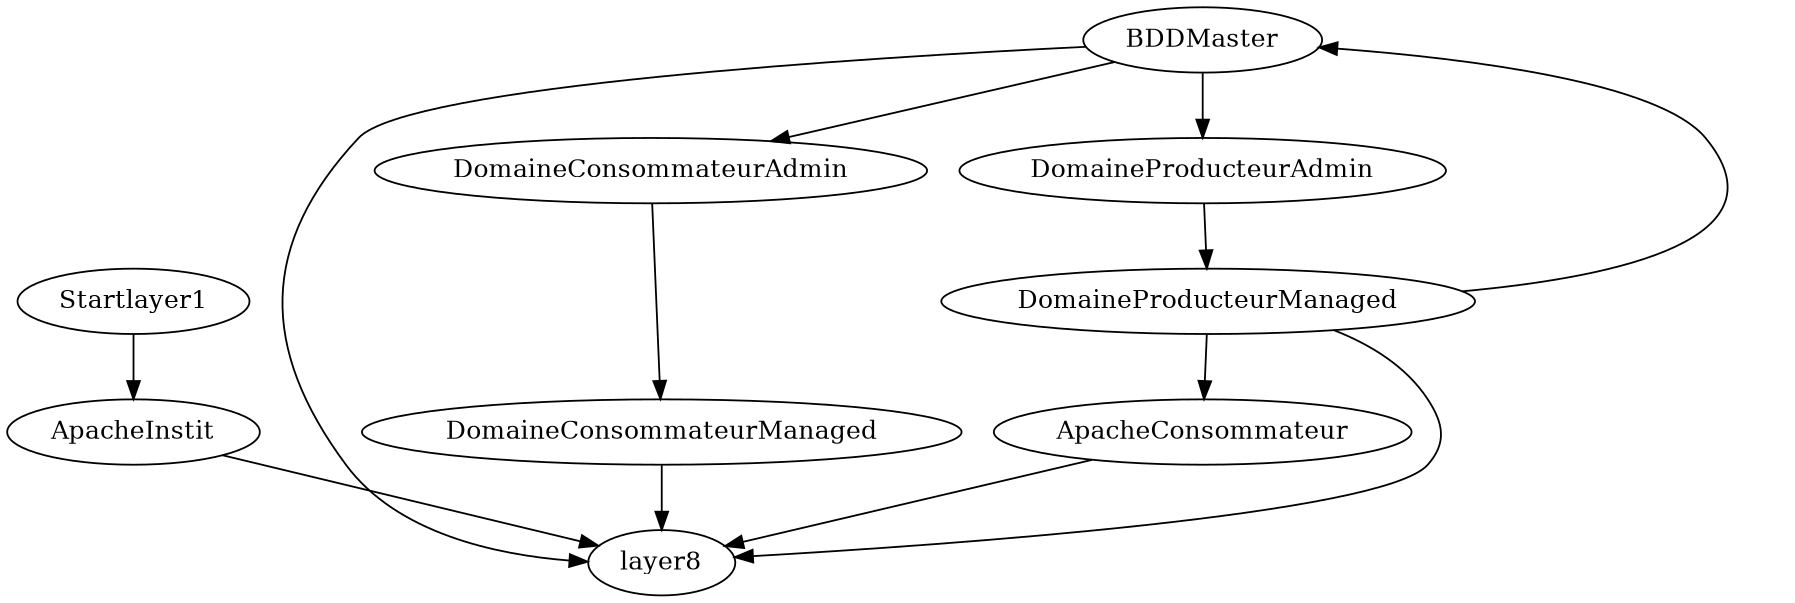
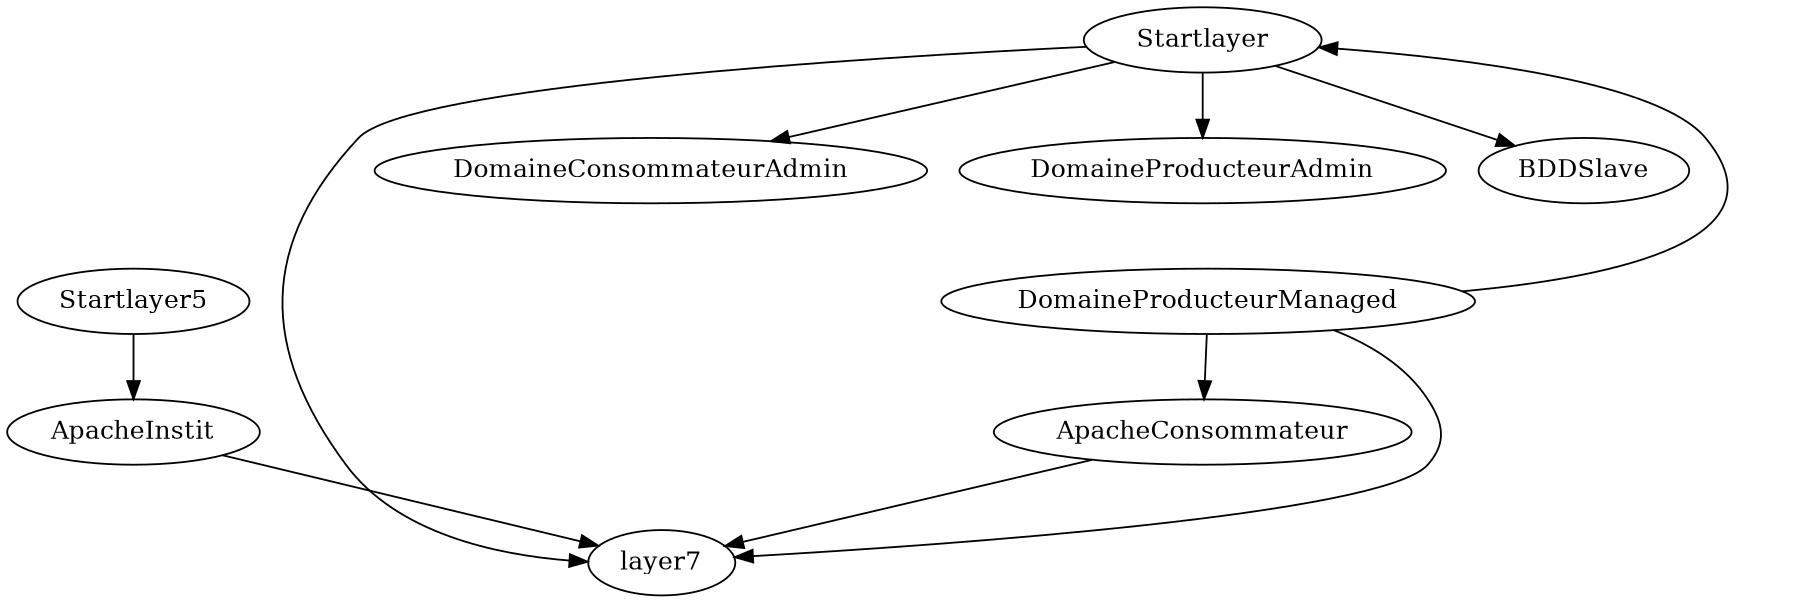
node "BDDMaster": label "BDDMaster" -> "Startlayer"
node "BDDSlave": added
edge "DomaineProducteurAdmin" -> "DomaineProducteurManaged": removed
node "Startlayer1": label "Startlayer1" -> "Startlayer5"
node "DomaineConsommateurManaged": removed
node "layer8": label "layer8" -> "layer7"
